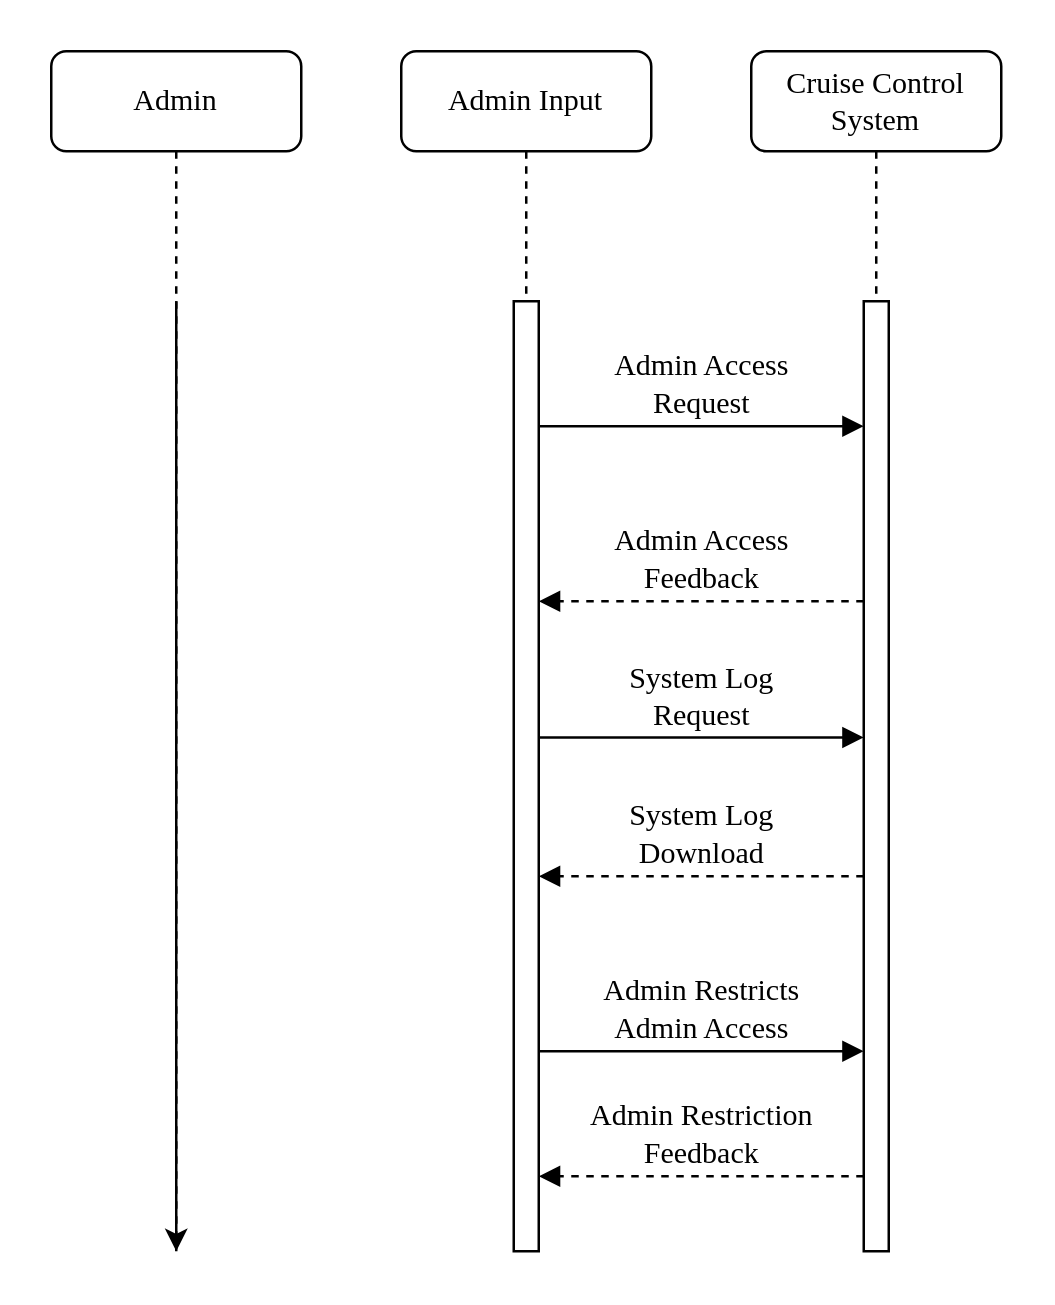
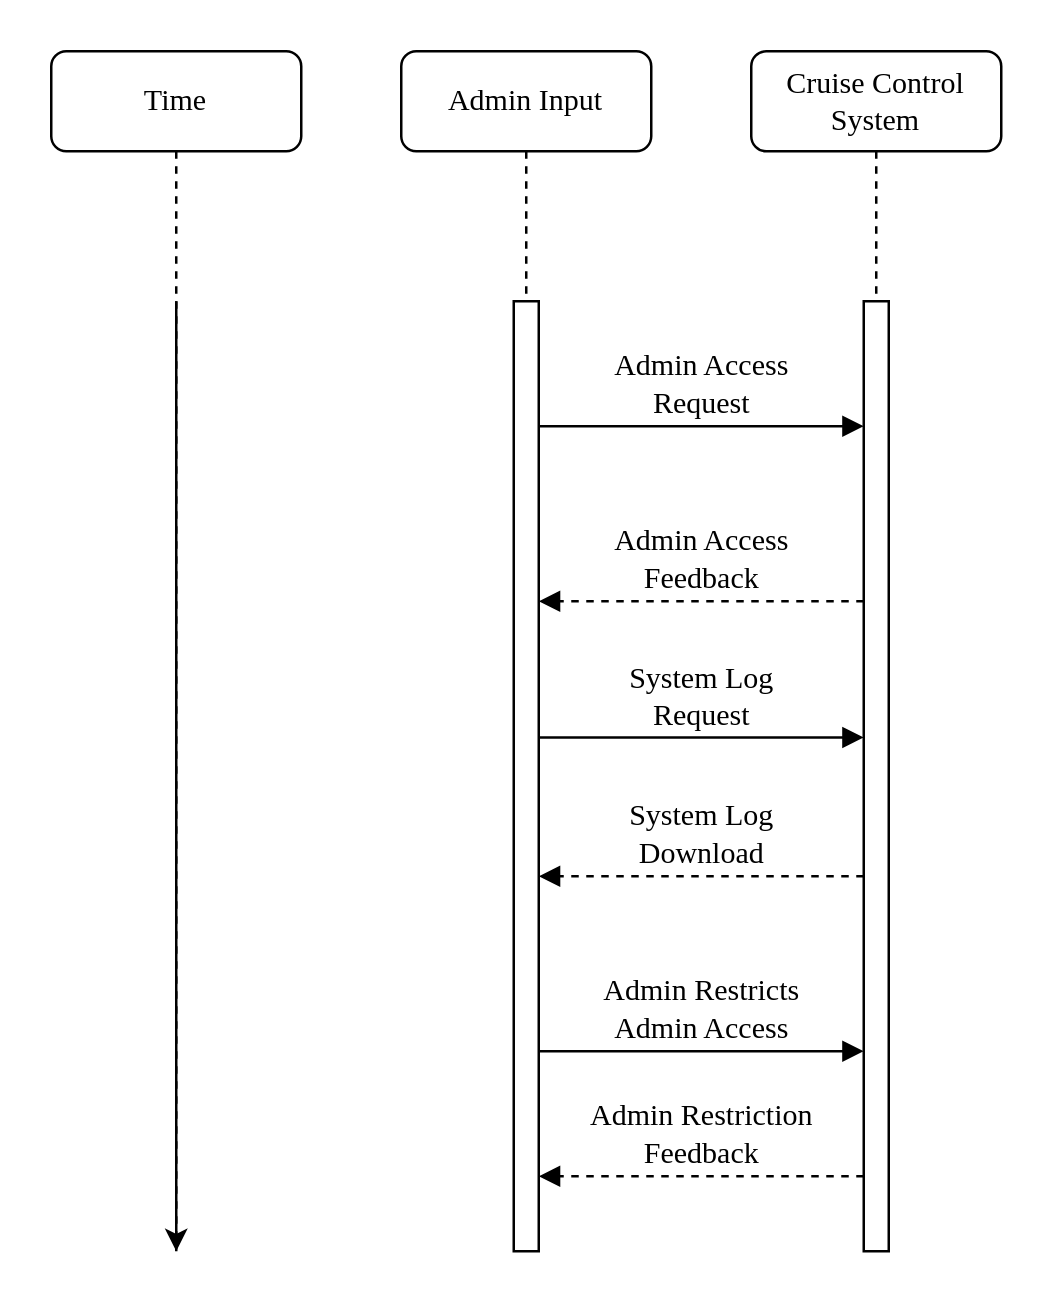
node "Admin": label "Admin" -> "Time"
